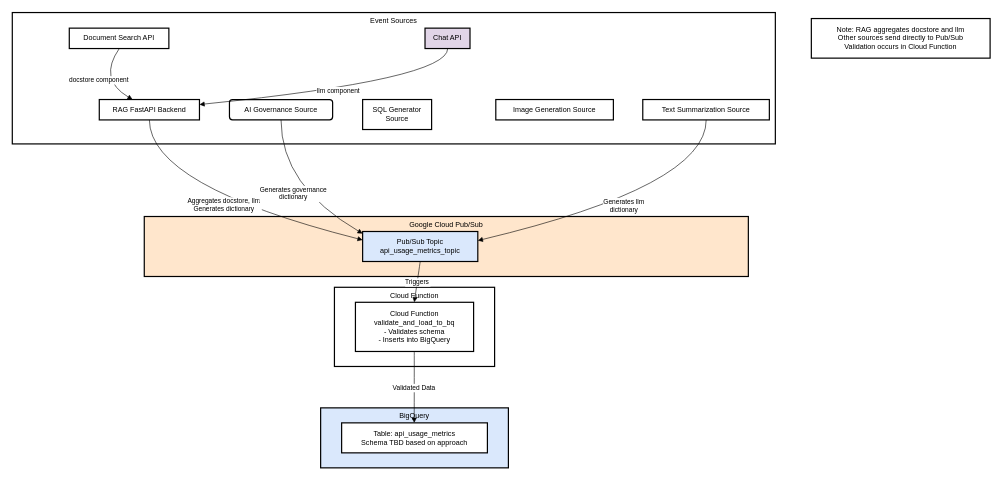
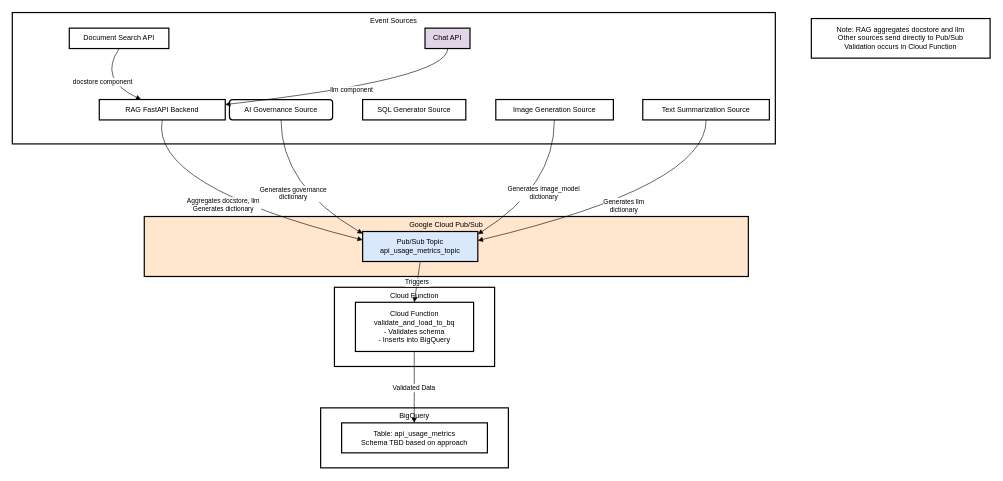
node "RAG FastAPI Backend": size 100x20 -> 126x20
node "SQL Generator Source": size 69x30 -> 103x20
edge "Image Generation Source" -> "Pub/Sub Topic api_usage_metrics_topic": added, label "Generates image_model dictionary"
node "BigQuery": fillcolor #dae8fc -> #ffffff
